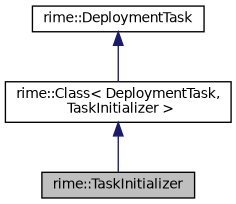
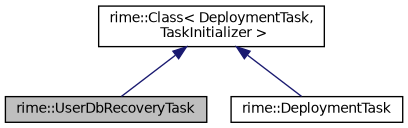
edge "rime::Class< DeploymentTask, TaskInitializer >" -> "rime::DeploymentTask": reversed
node "rime::TaskInitializer": label "rime::TaskInitializer" -> "rime::UserDbRecoveryTask"
